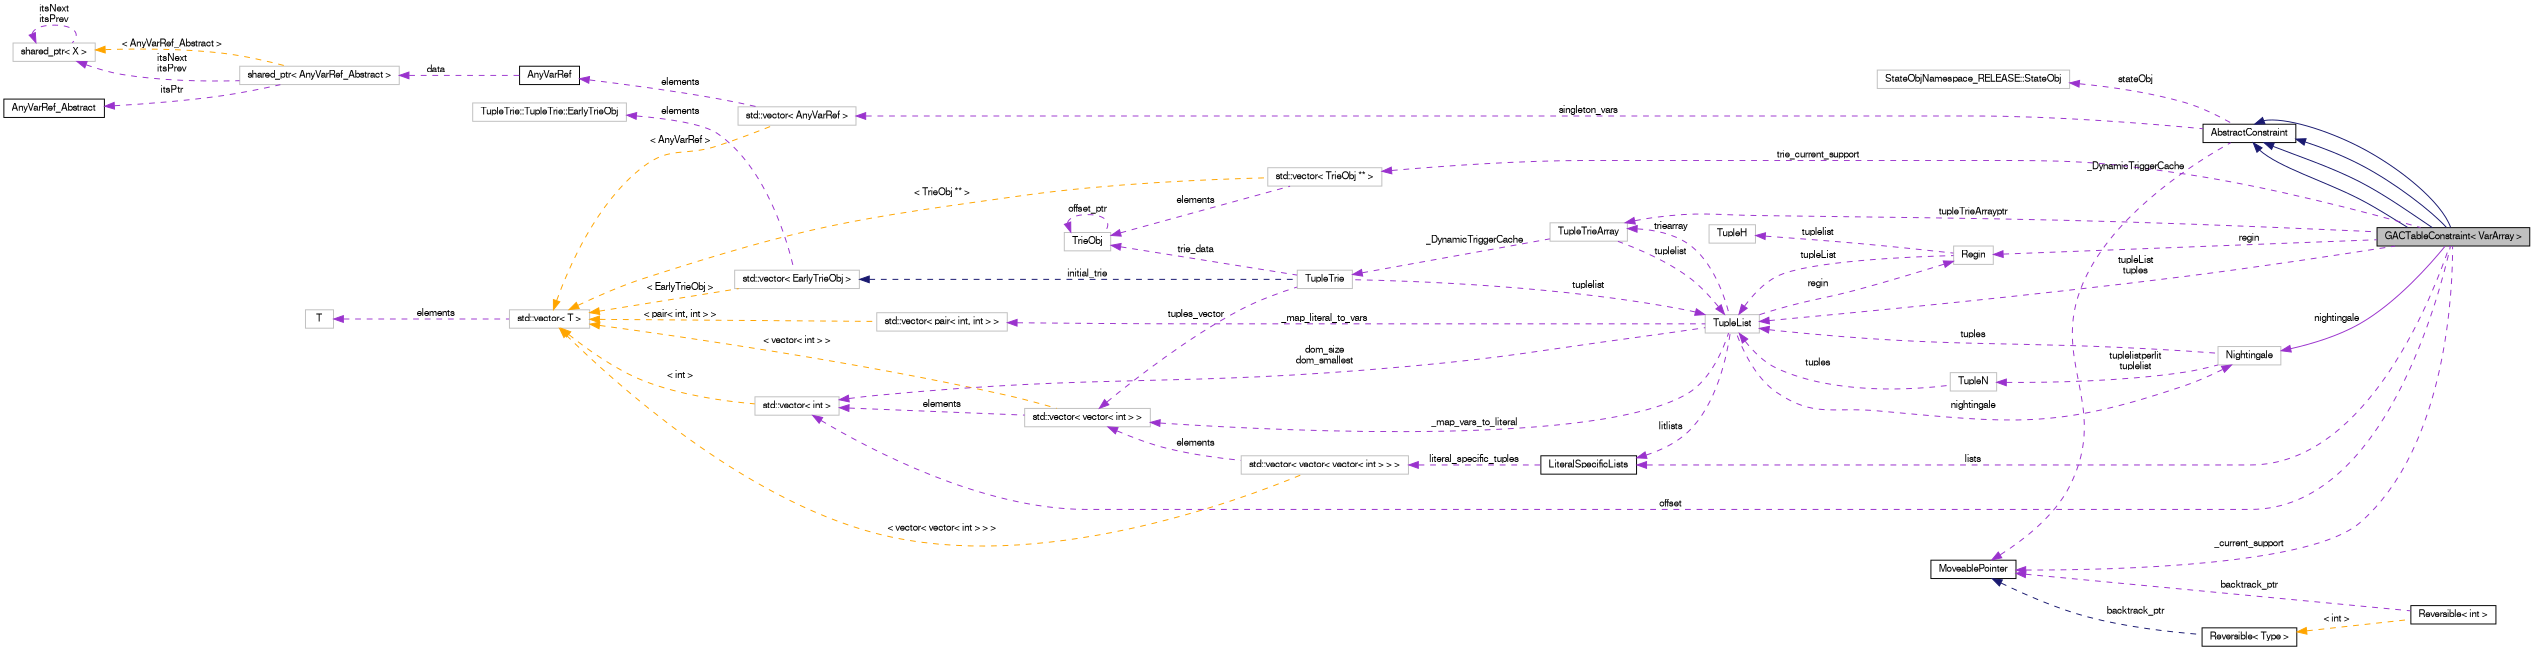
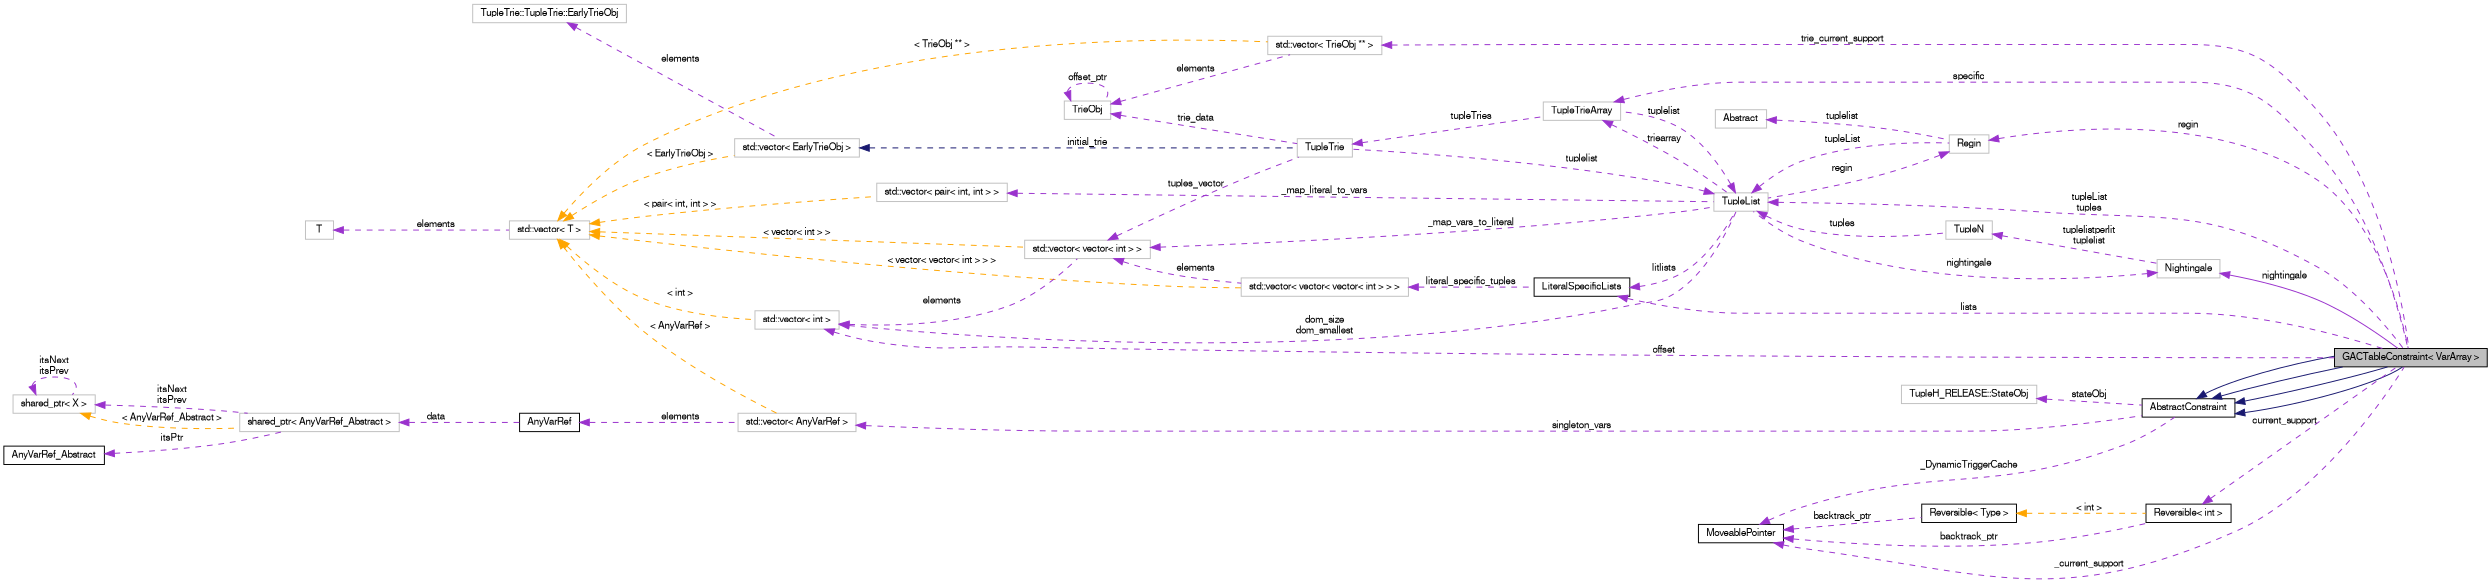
node "StateObjNamespace_RELEASE::StateObj": label "StateObjNamespace_RELEASE::StateObj" -> "TupleH_RELEASE::StateObj"
edge "GACTableConstraint< VarArray >" -> "TupleTrieArray": label "tupleTrieArrayptr" -> "specific"
node "TupleH": label "TupleH" -> "Abstract"
edge "TupleTrieArray" -> "TupleTrie": label "_DynamicTriggerCache" -> "tupleTries"
edge "Nightingale" -> "TupleList": removed, label "tuples"
edge "GACTableConstraint< VarArray >" -> "Reversible< int >": added, label "current_support"
edge "Reversible< Type >" -> "MoveablePointer": color midnightblue -> darkorchid3
